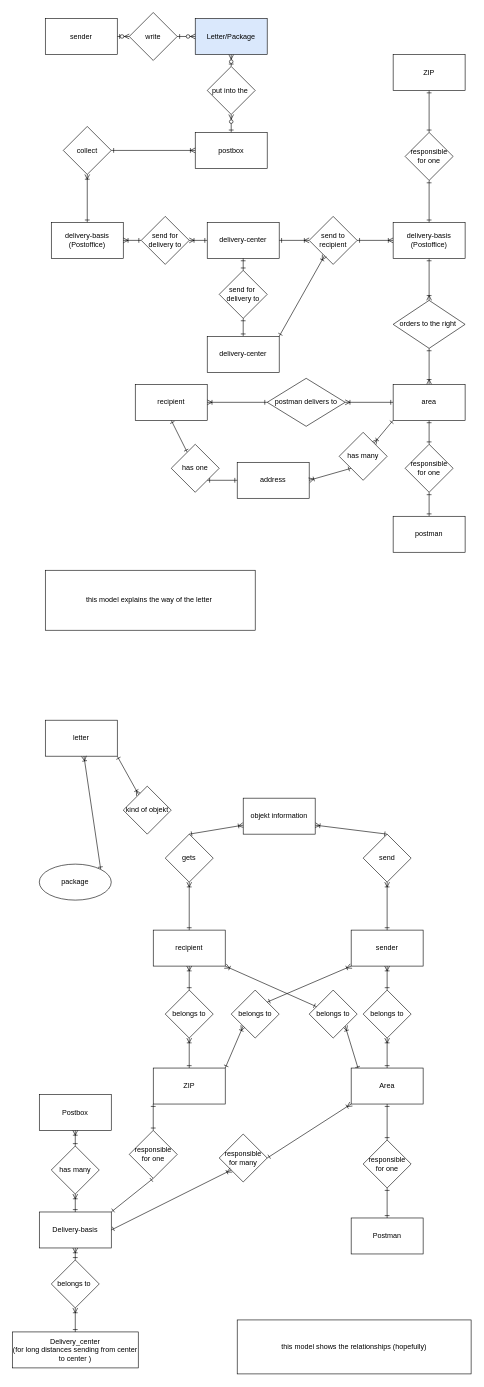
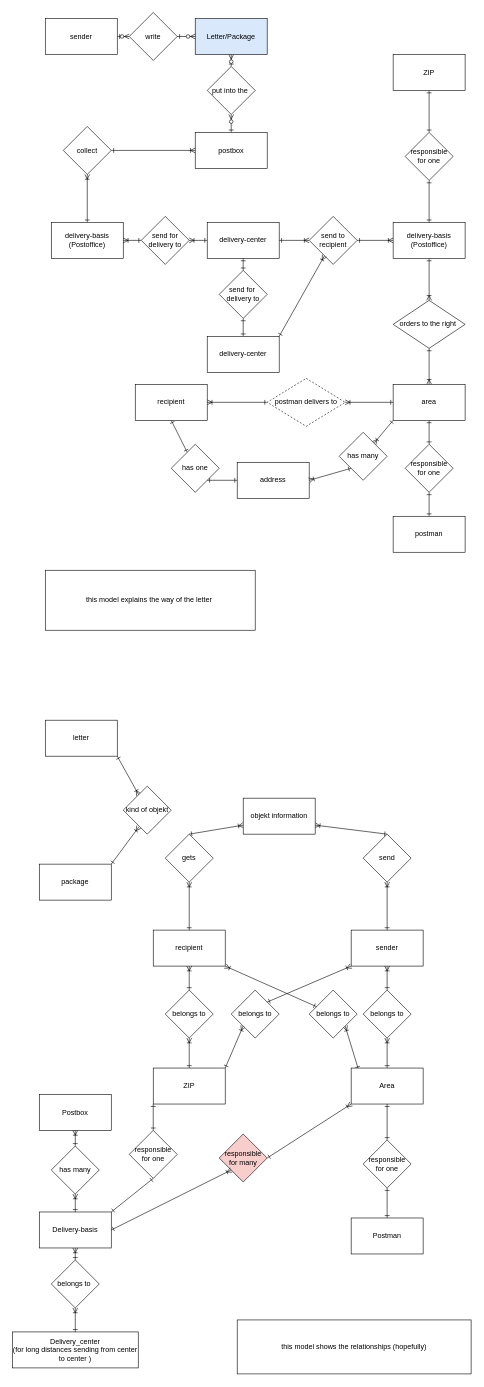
node "postman delivers to": style solid -> dashed
edge "letter" -- "package": now "kind of objekt" -- "package"
node "package": shape ellipse -> rectangle
node "responsible for many": fillcolor #ffffff -> #f8cecc
